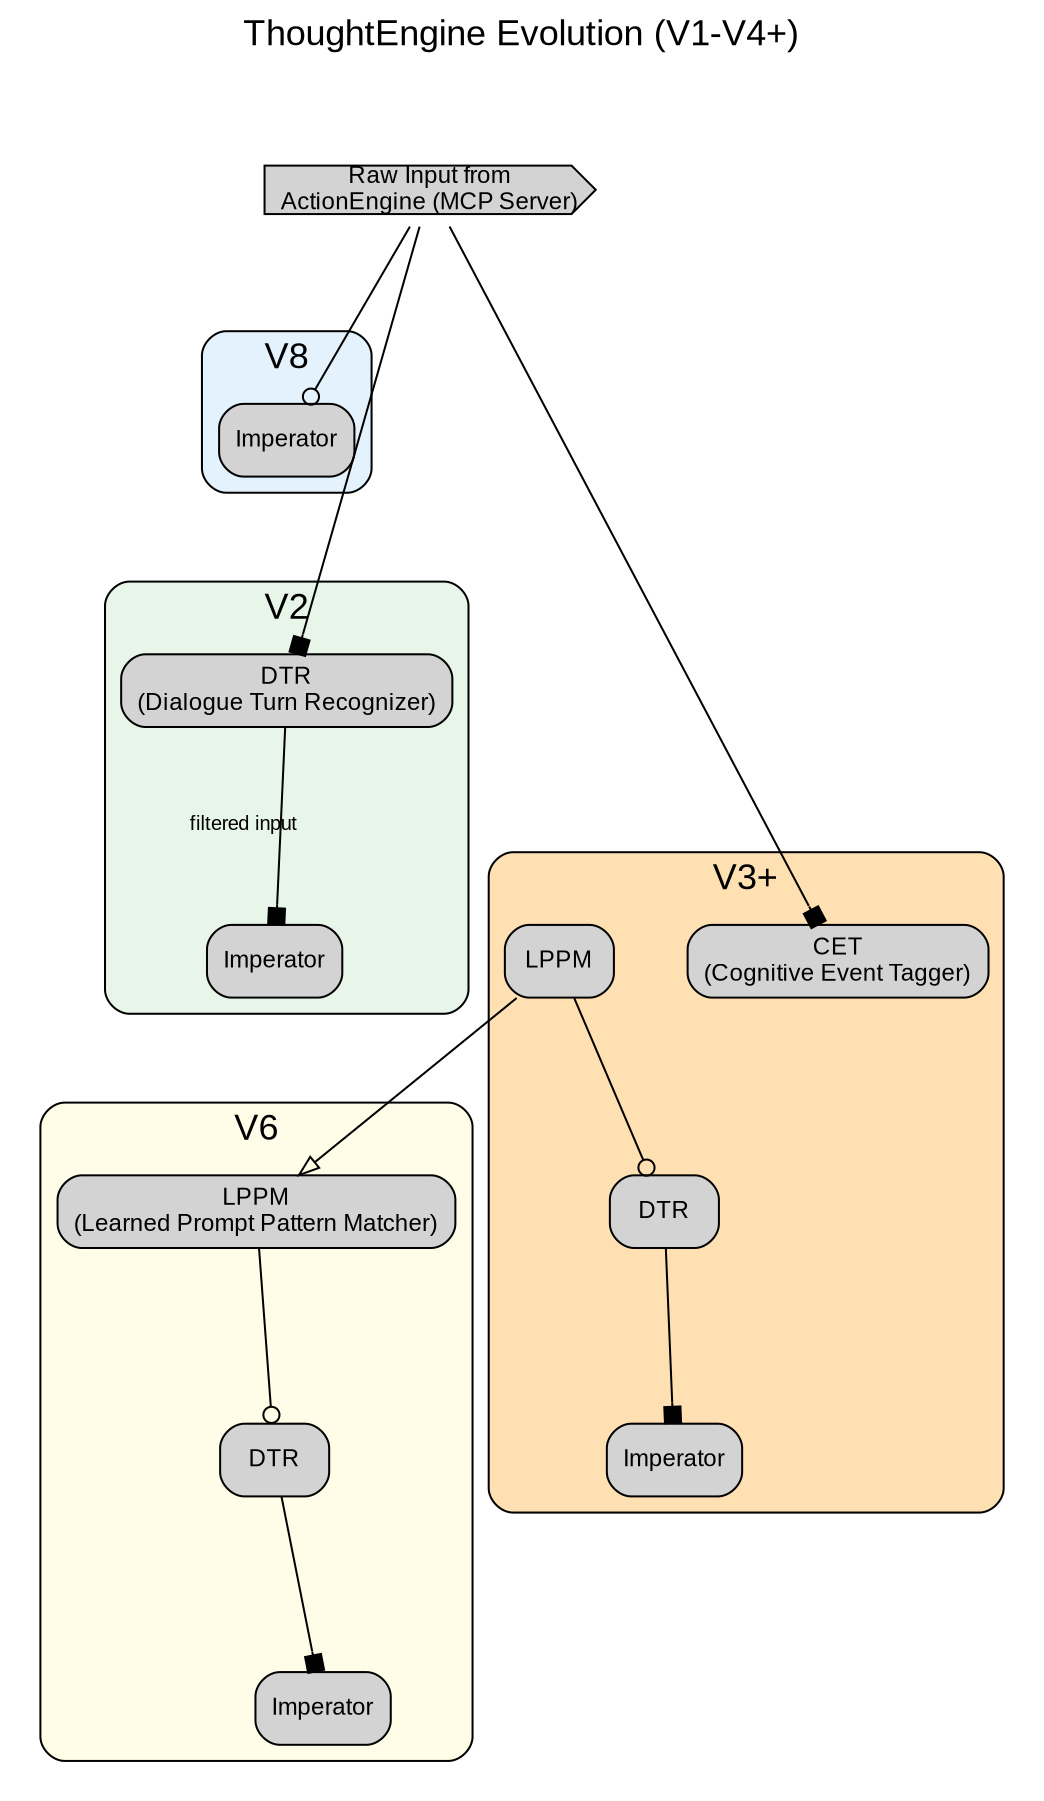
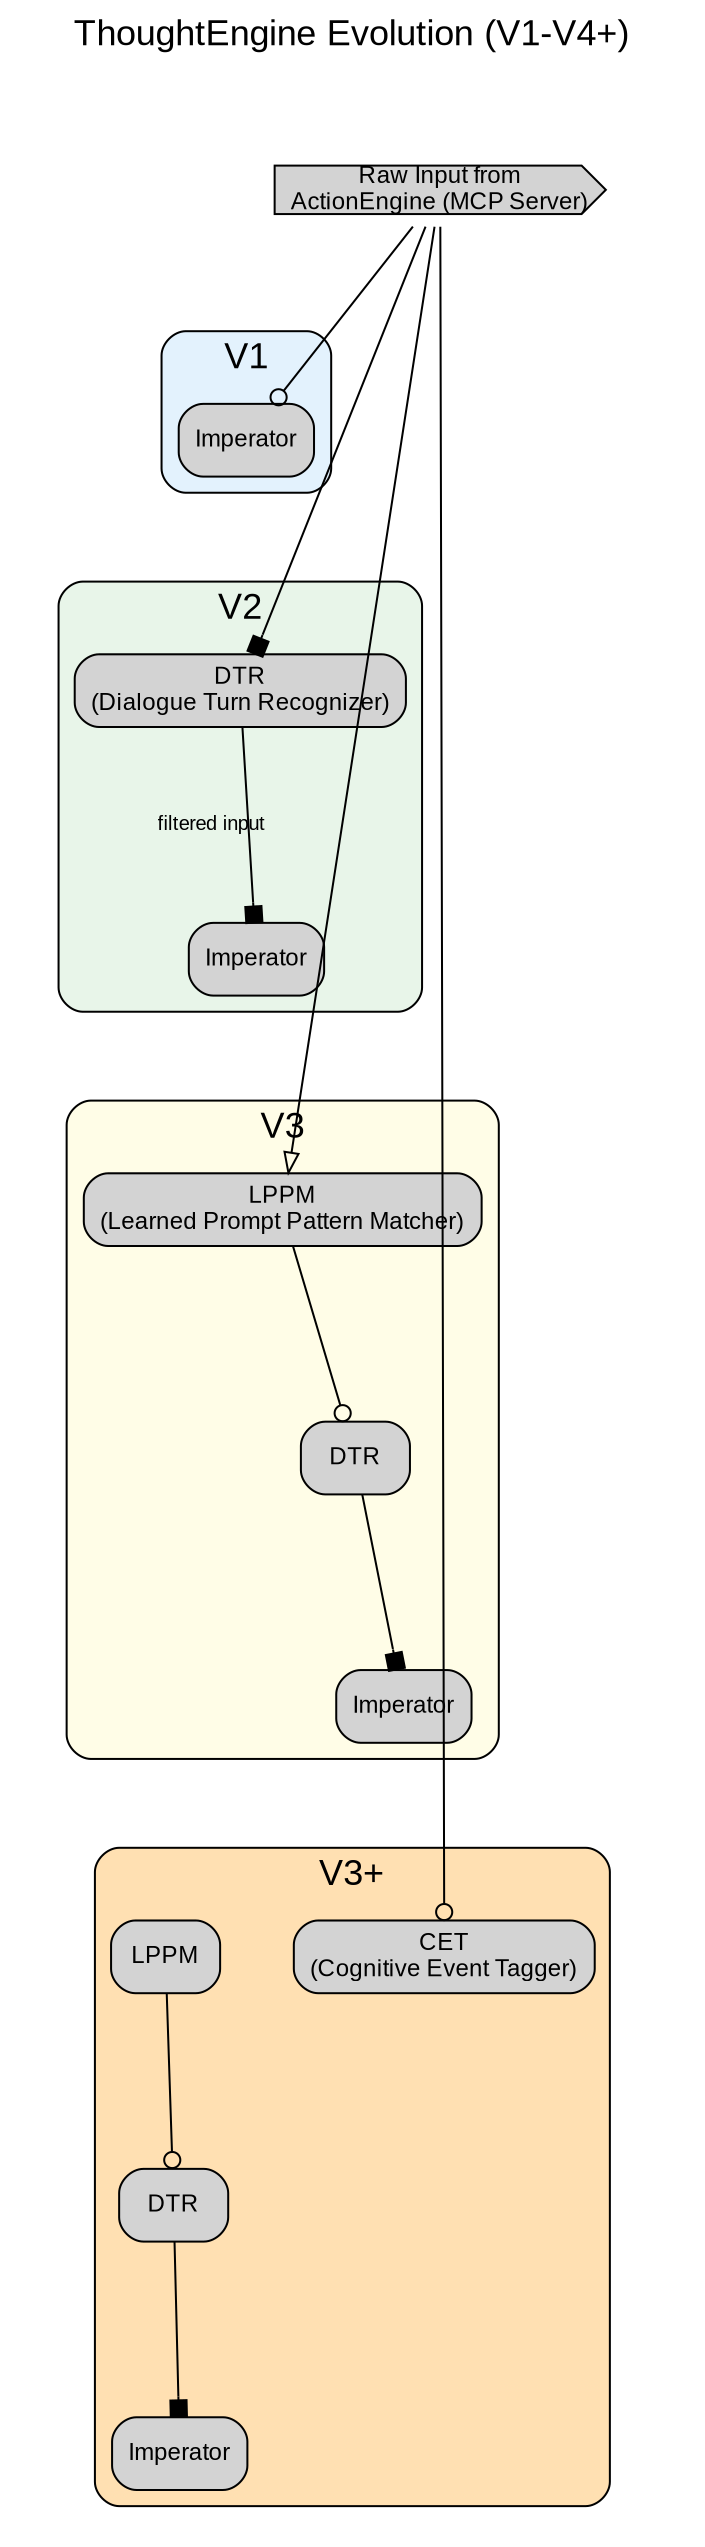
cluster "V8": label "V8" -> "V1"
edge "Raw Input from ActionEngine (MCP Server)" -> "CET (Cognitive Event Tagger)": arrowhead box -> odot
edge "LPPM" -> "LPPM (Learned Prompt Pattern Matcher)": now "Raw Input from ActionEngine (MCP Server)" -> "LPPM (Learned Prompt Pattern Matcher)"
cluster "V6": label "V6" -> "V3"
